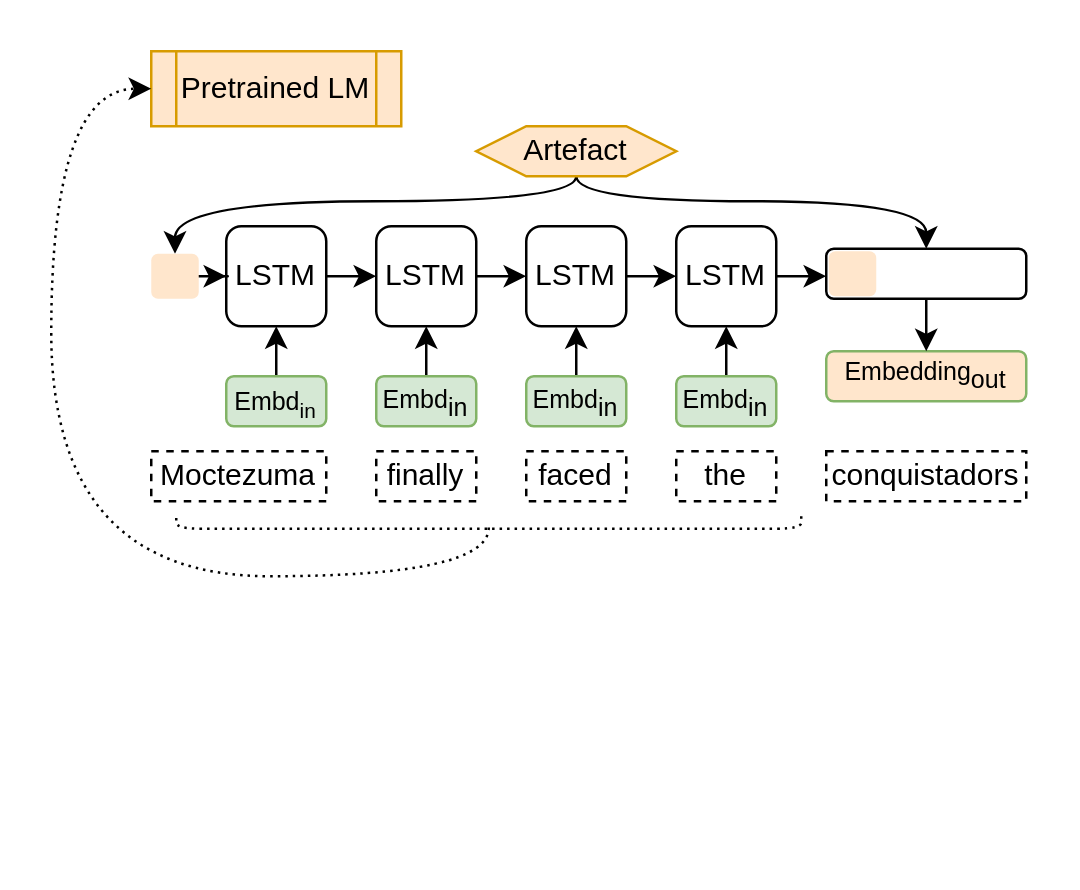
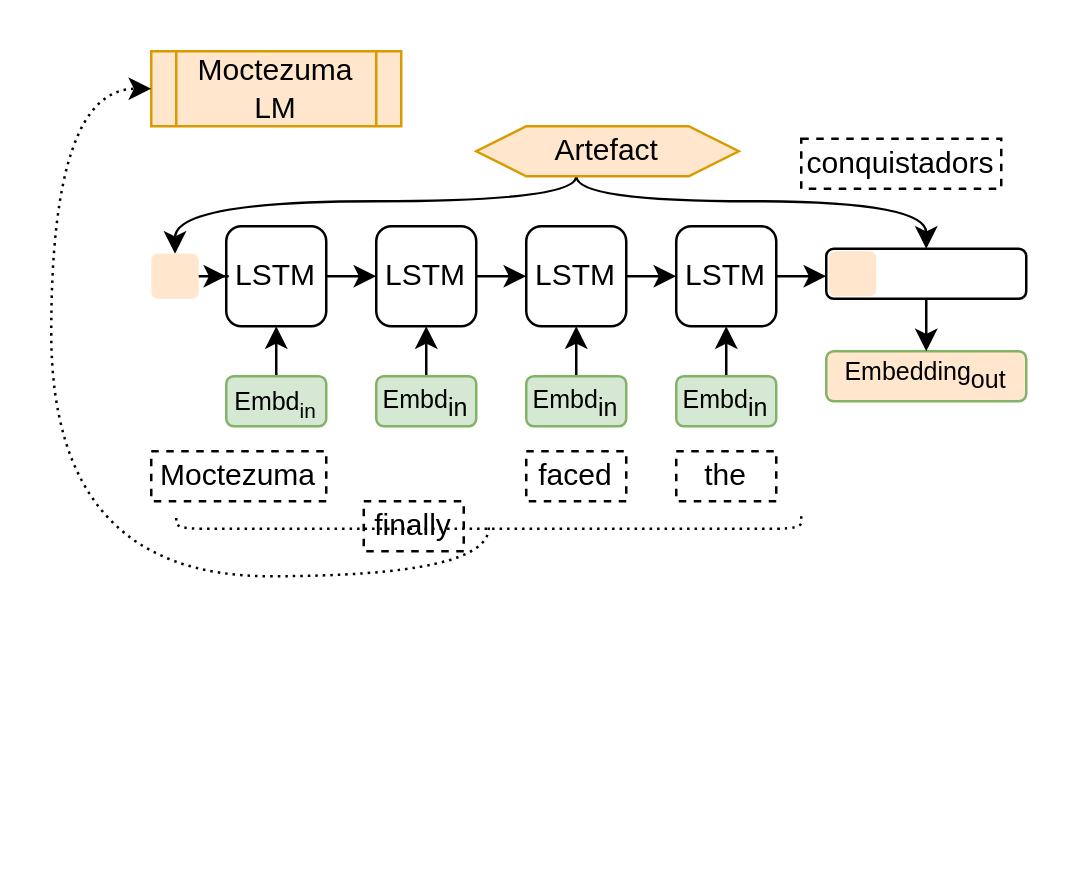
node "Pretrained LM": label "Pretrained LM" -> "Moctezuma LM"
node "Artefact": size 200x50 -> 263x50
node "finally": moved (426, 476) -> (414, 526)
node "conquistadors": moved (926, 476) -> (901, 164)
